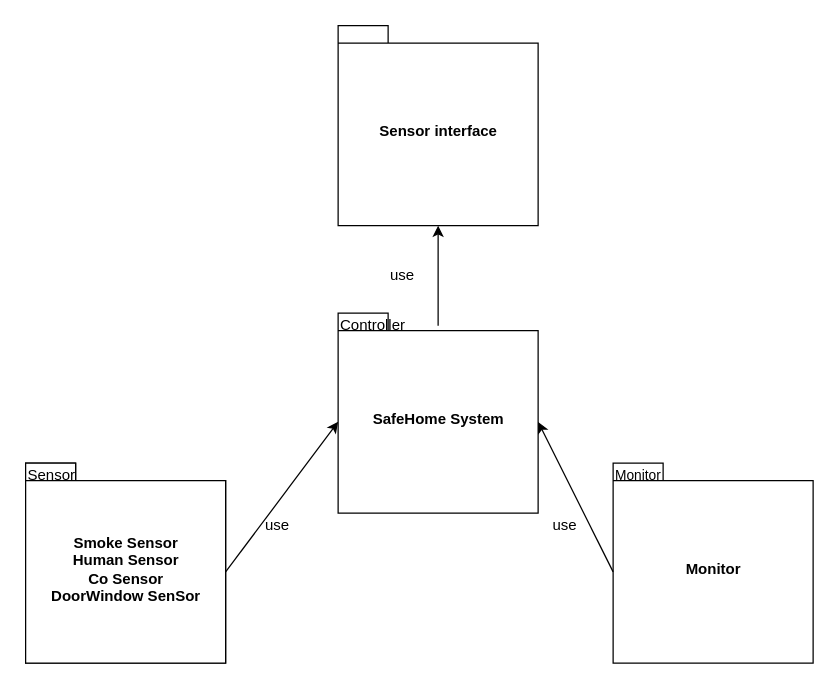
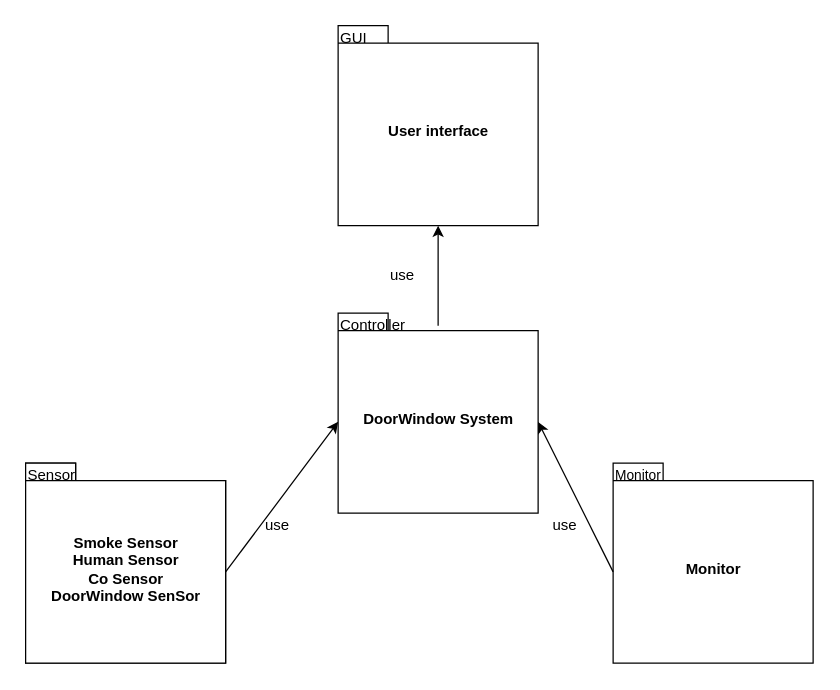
node "GUI": added
node "Sensor interface": label "Sensor interface" -> "User interface"
node "SafeHome System": label "SafeHome System" -> "DoorWindow System"
